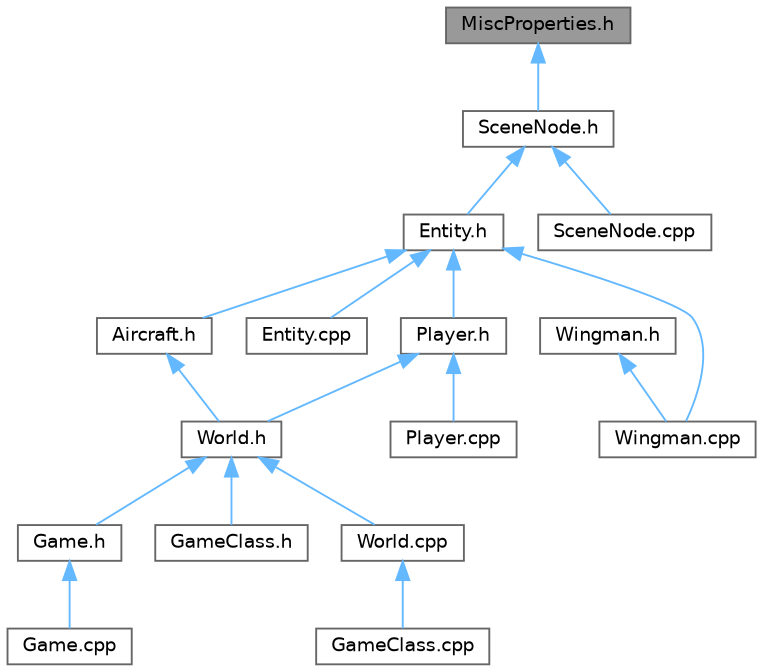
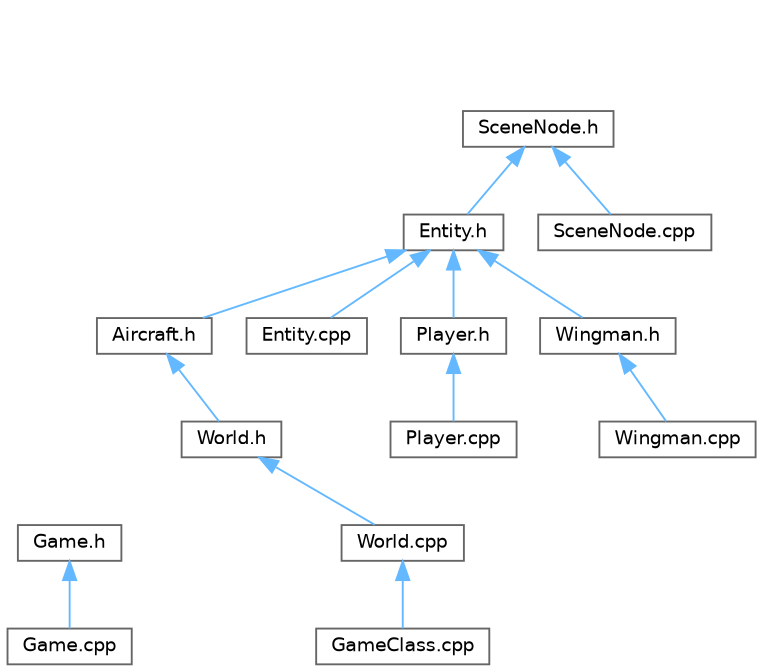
node "MiscProperties.h": removed
edge "Wingman.cpp" -> "Entity.h": now "Wingman.h" -> "Entity.h"
edge "World.h" -> "Player.h": removed
edge "Game.h" -> "World.h": removed
node "GameClass.h": removed
